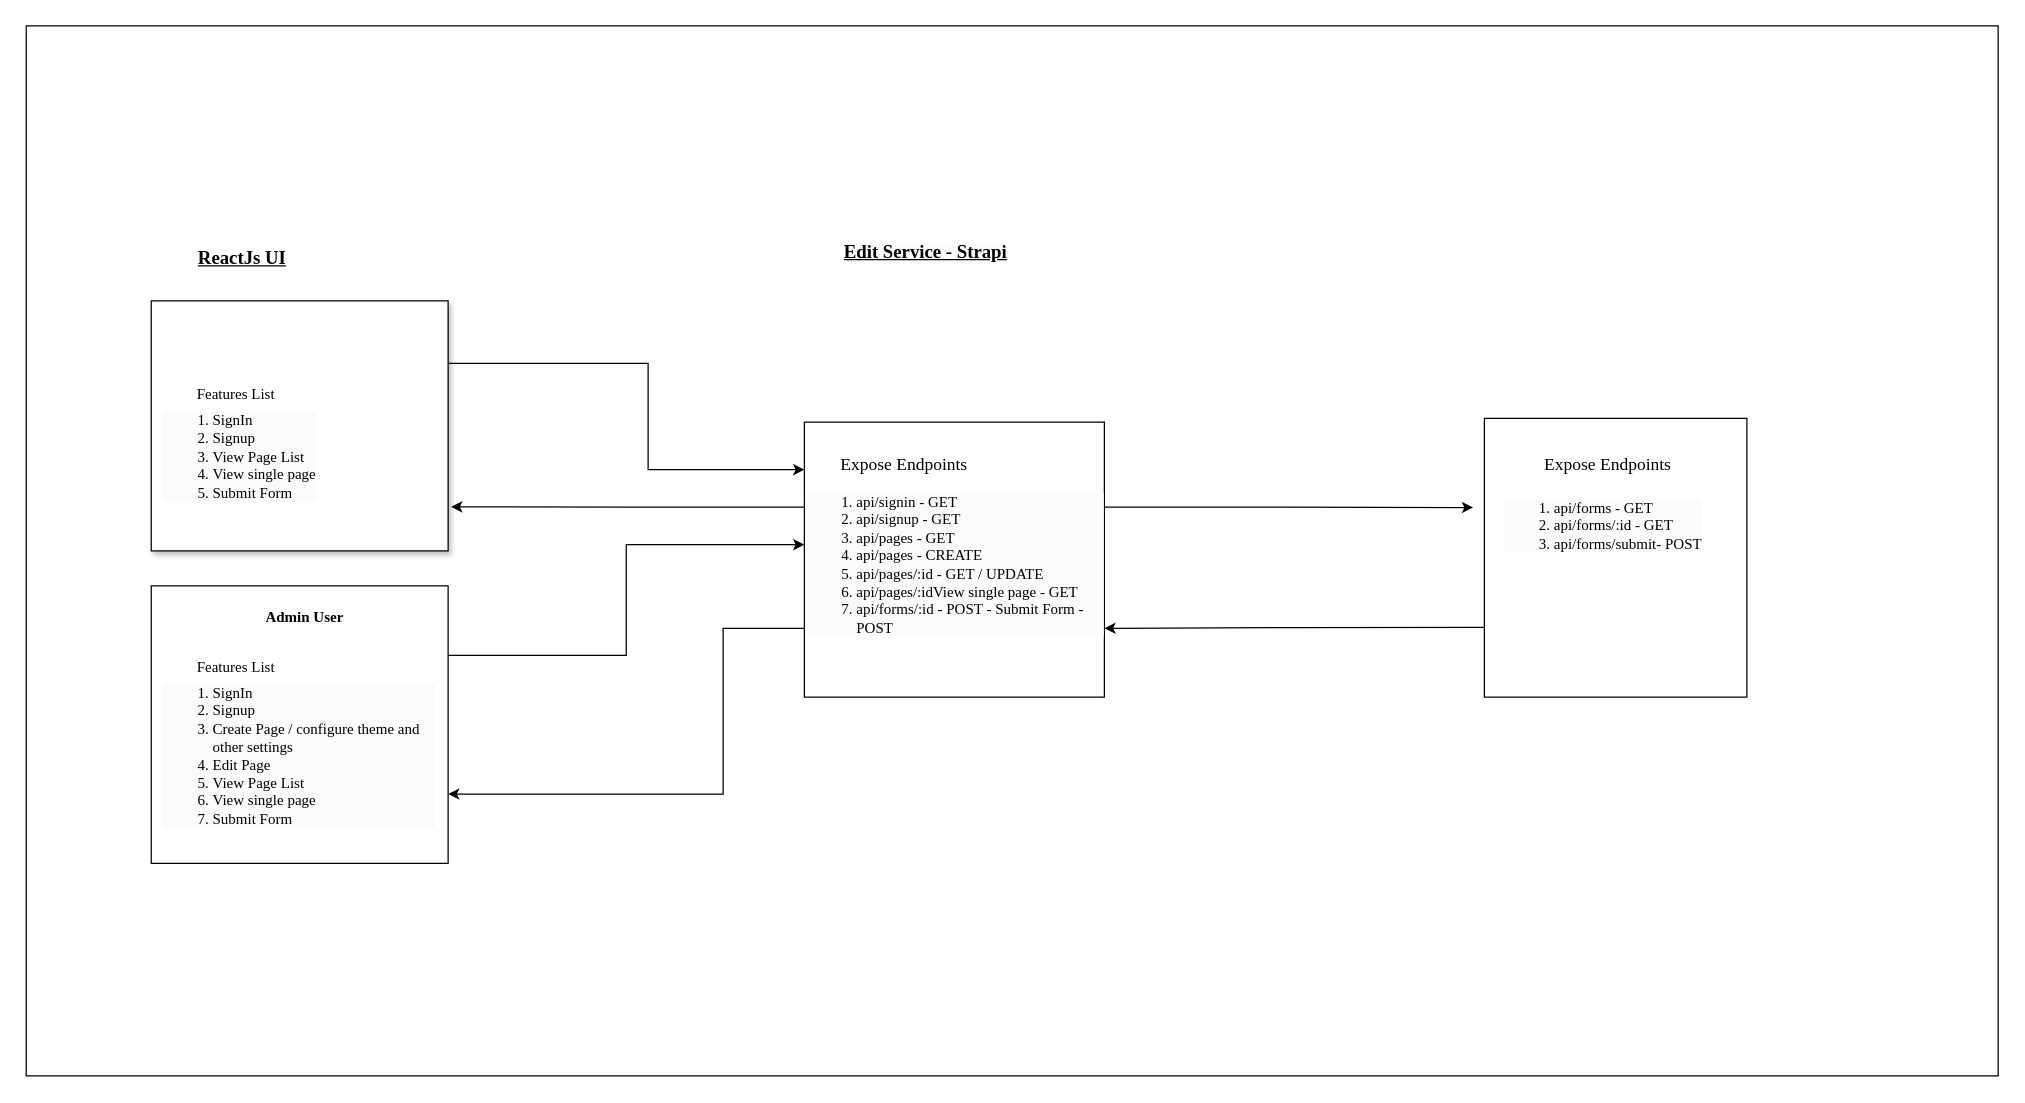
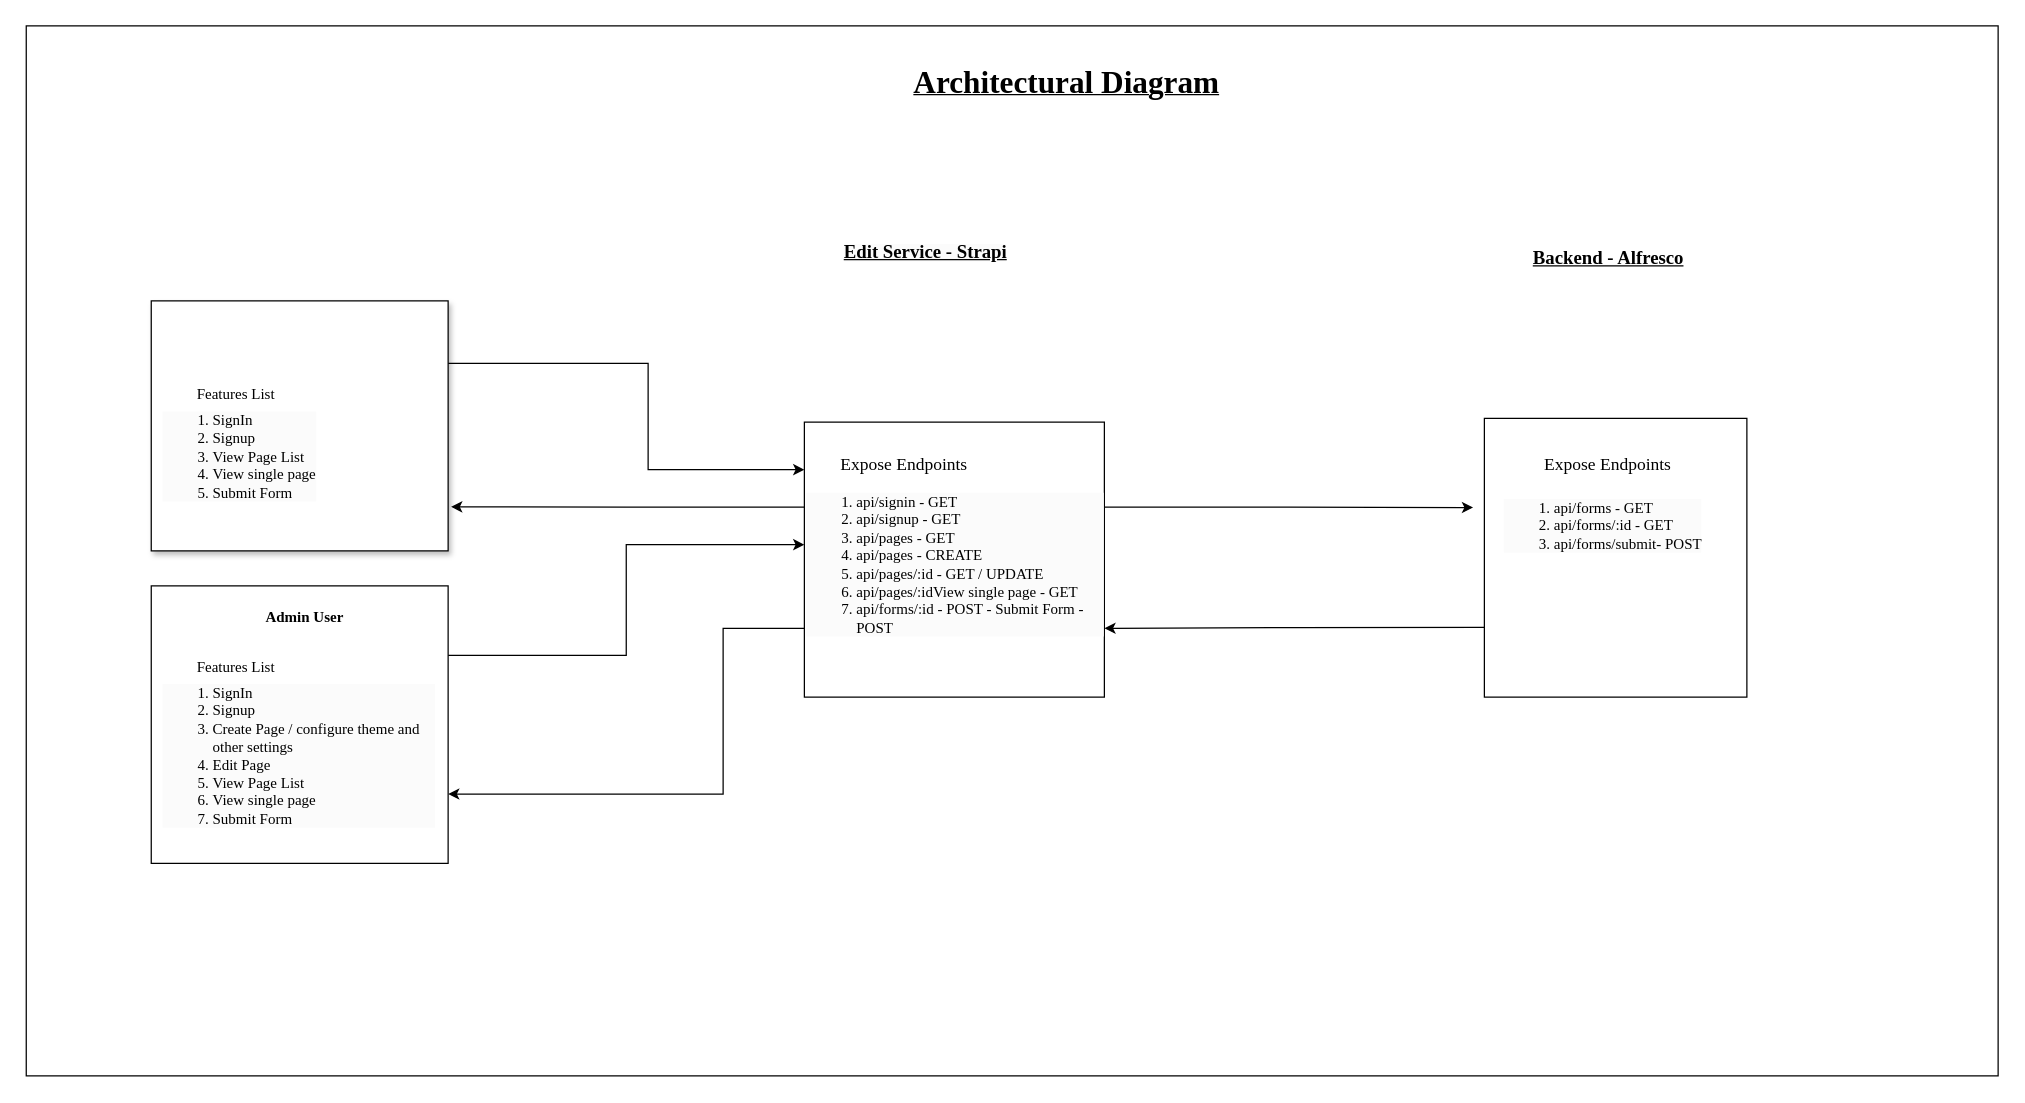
node "Architectural Diagram": added
node "ReactJs UI": removed
node "Backend - Alfresco": added
